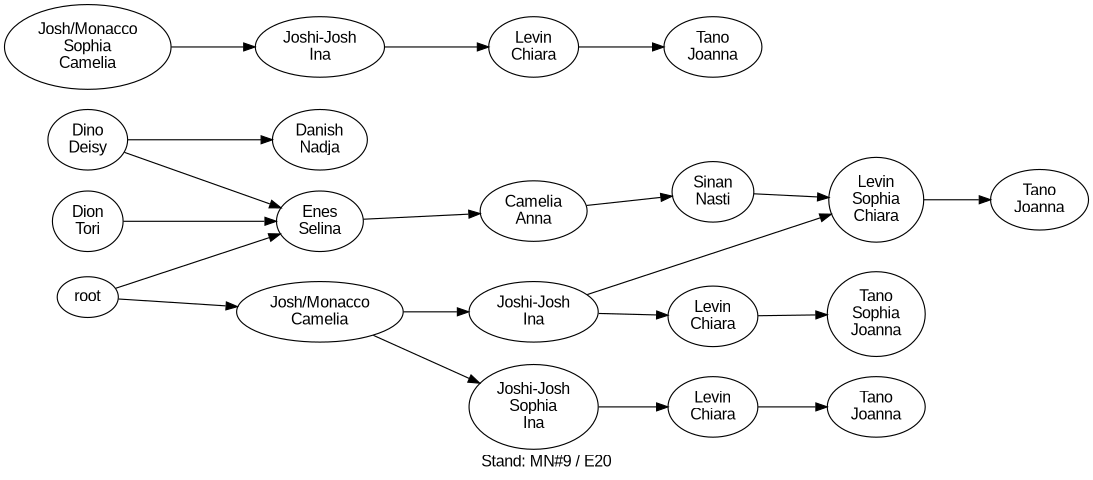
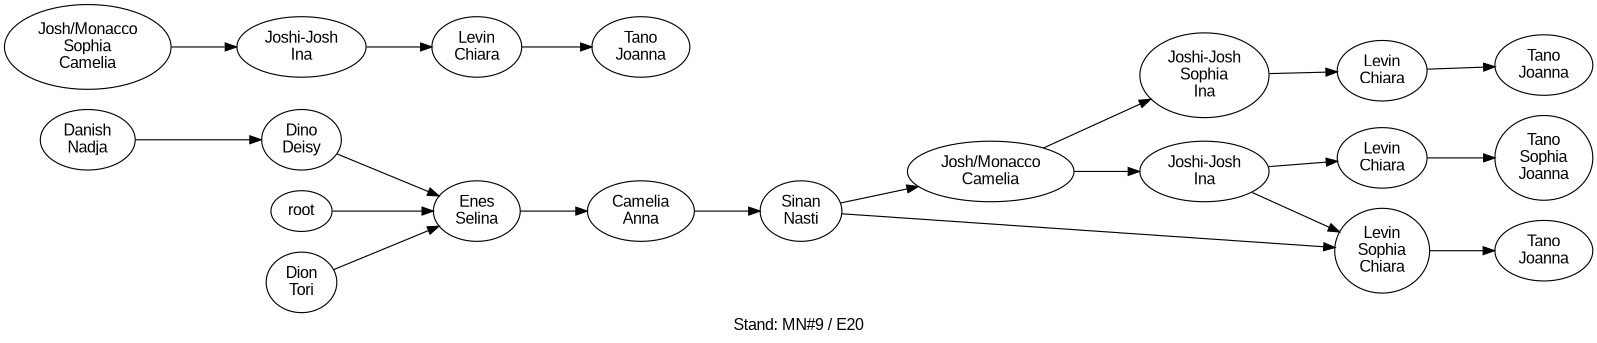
edge "Dino Deisy" -> "Danish Nadja": reversed
edge "root" -> "Josh/Monacco Camelia": now "Sinan Nasti" -> "Josh/Monacco Camelia"
